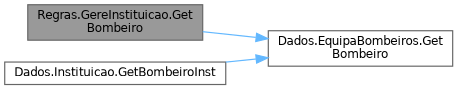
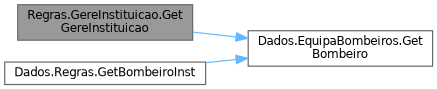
node "Regras.GereInstituicao.Get Bombeiro": label "Regras.GereInstituicao.Get Bombeiro" -> "Regras.GereInstituicao.Get GereInstituicao"
node "Dados.Instituicao.GetBombeiroInst": label "Dados.Instituicao.GetBombeiroInst" -> "Dados.Regras.GetBombeiroInst"
